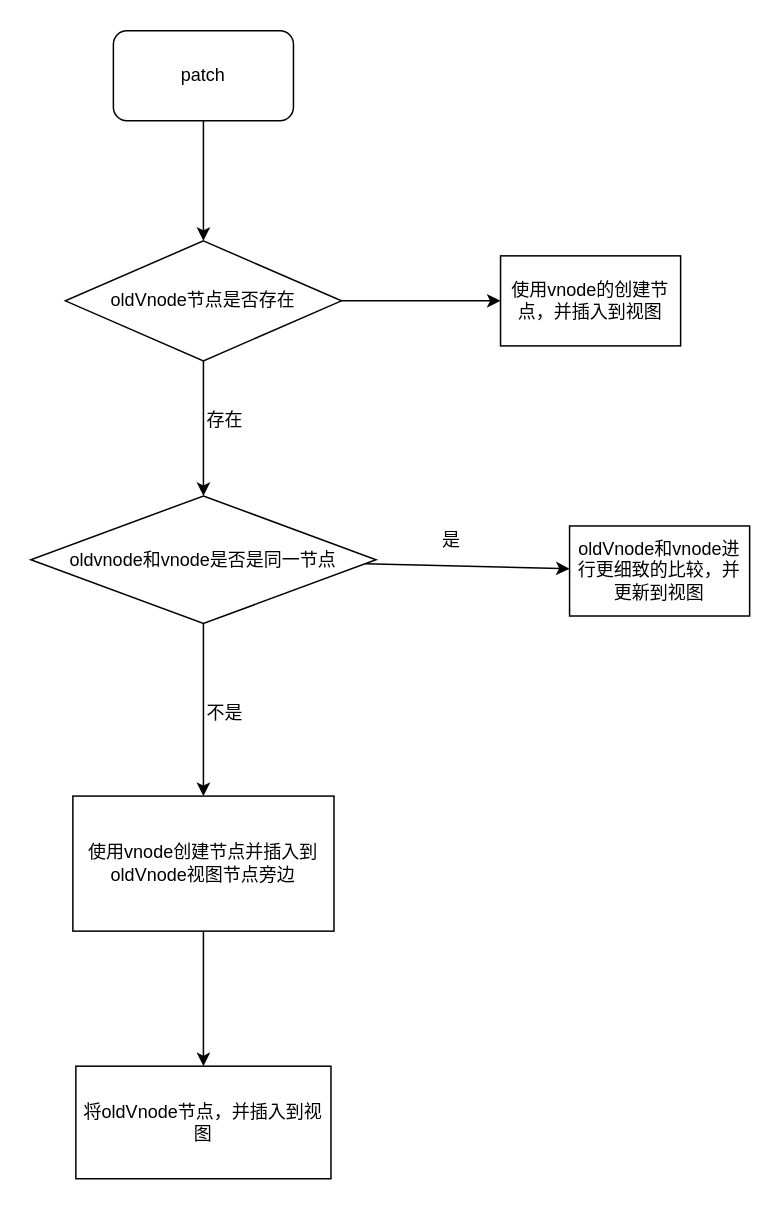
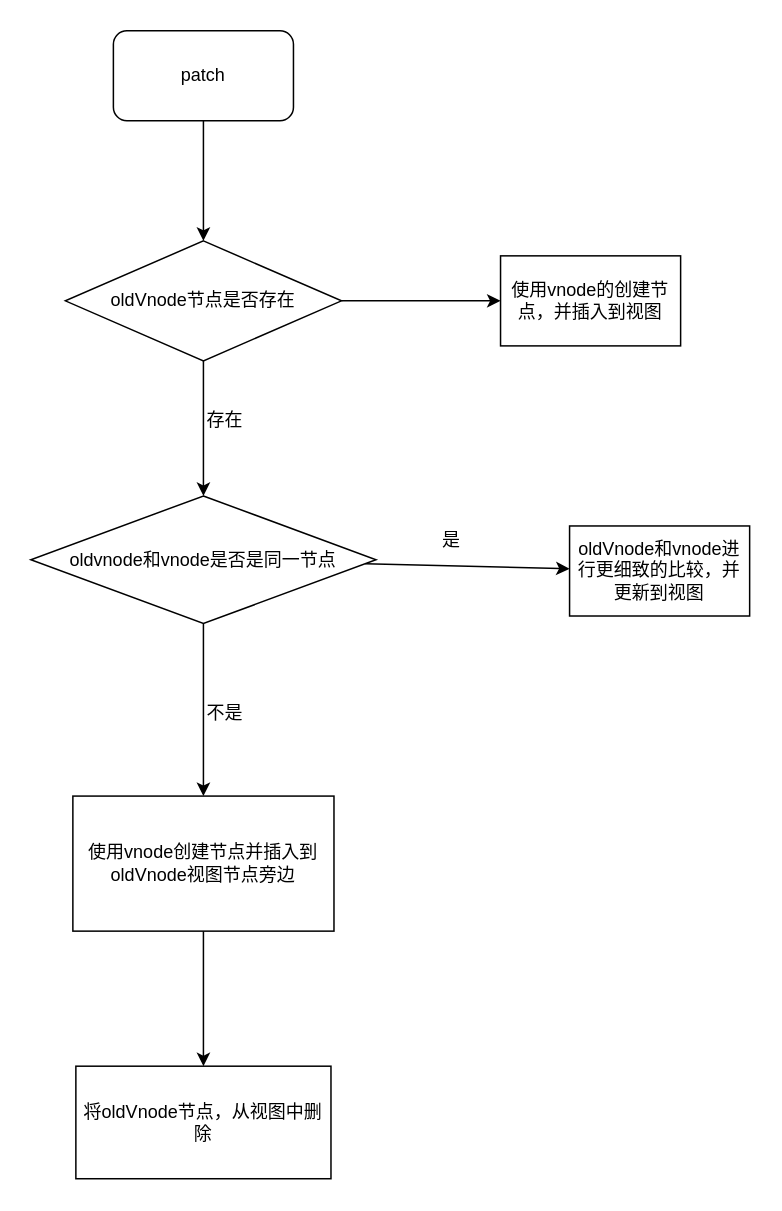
node "将oldVnode节点，并插入到视图": label "将oldVnode节点，并插入到视图" -> "将oldVnode节点，从视图中删除"
